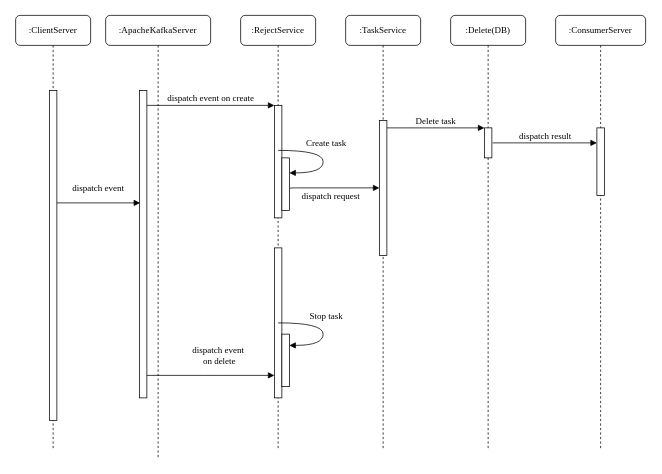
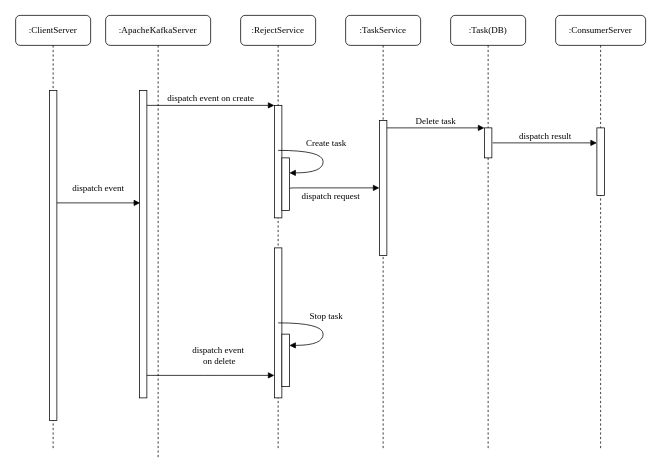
node ":Delete(DB)": label ":Delete(DB)" -> ":Task(DB)"
